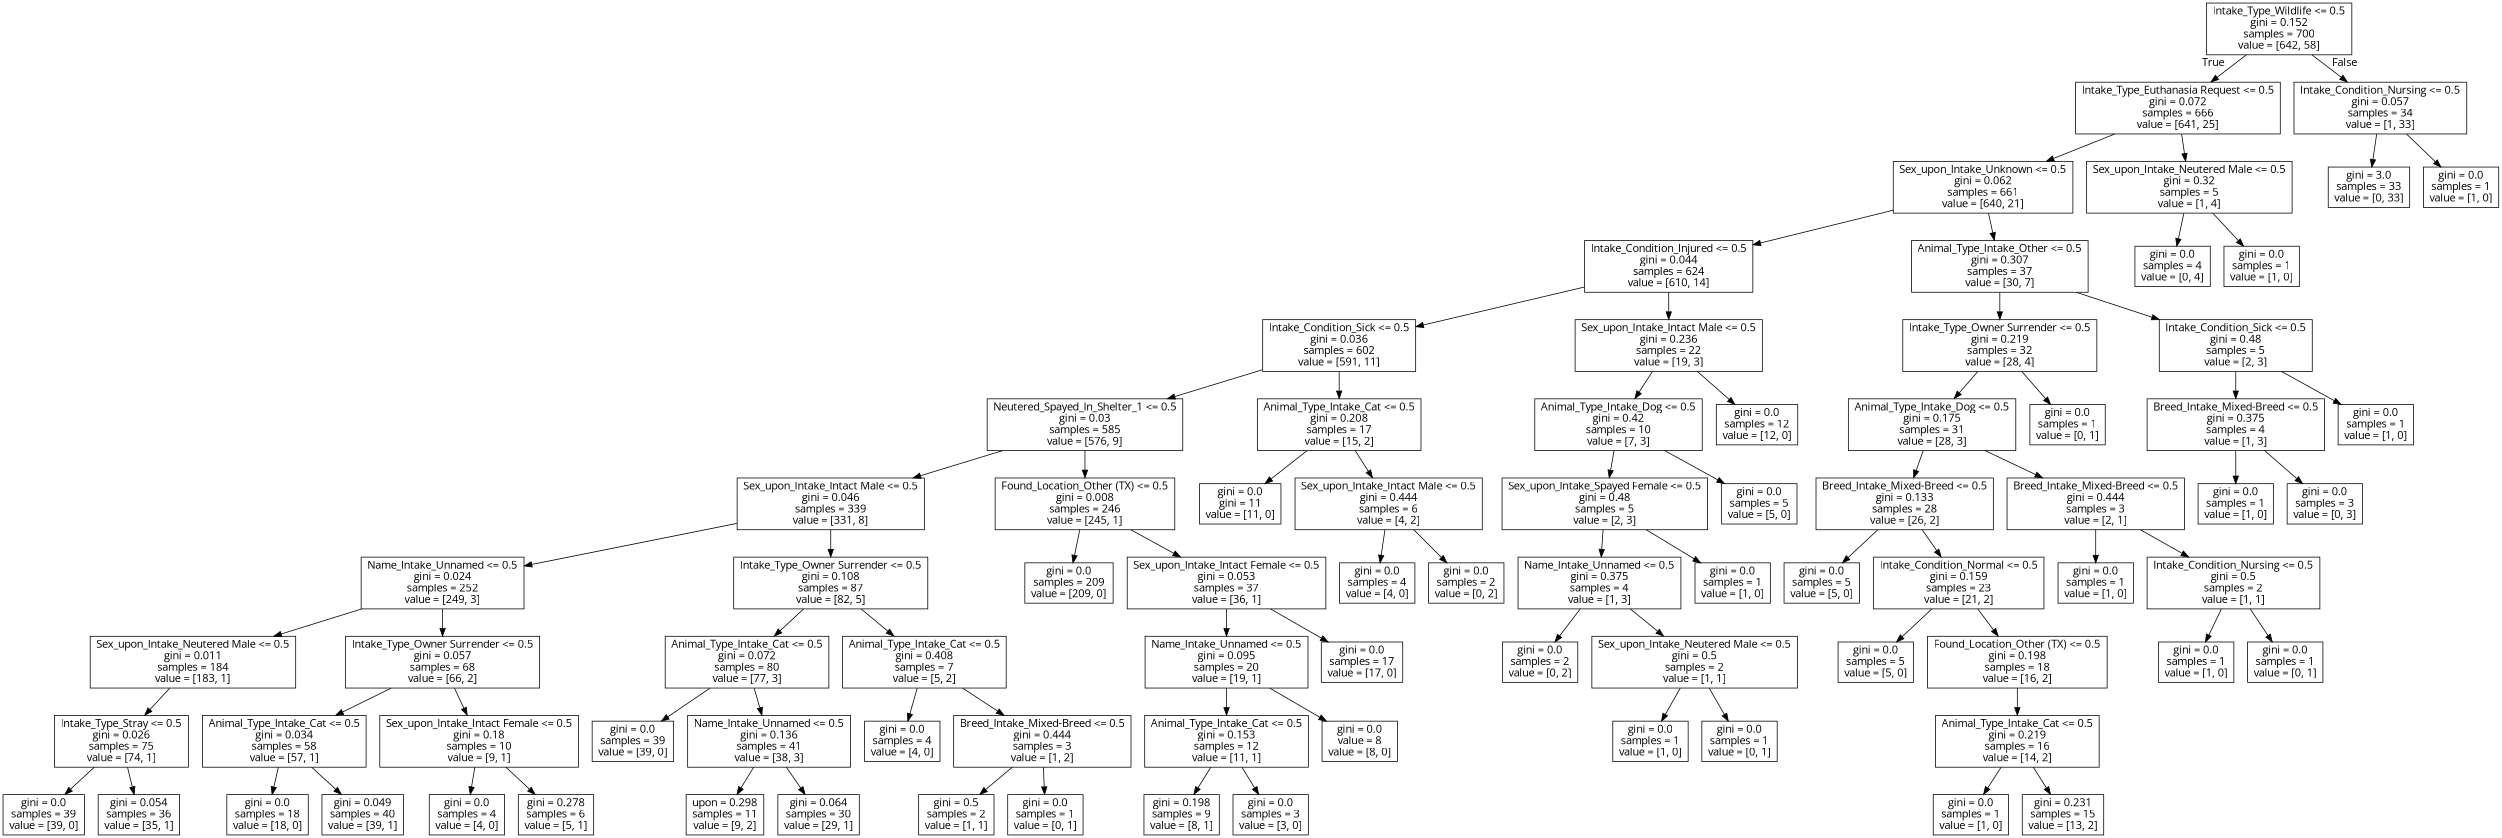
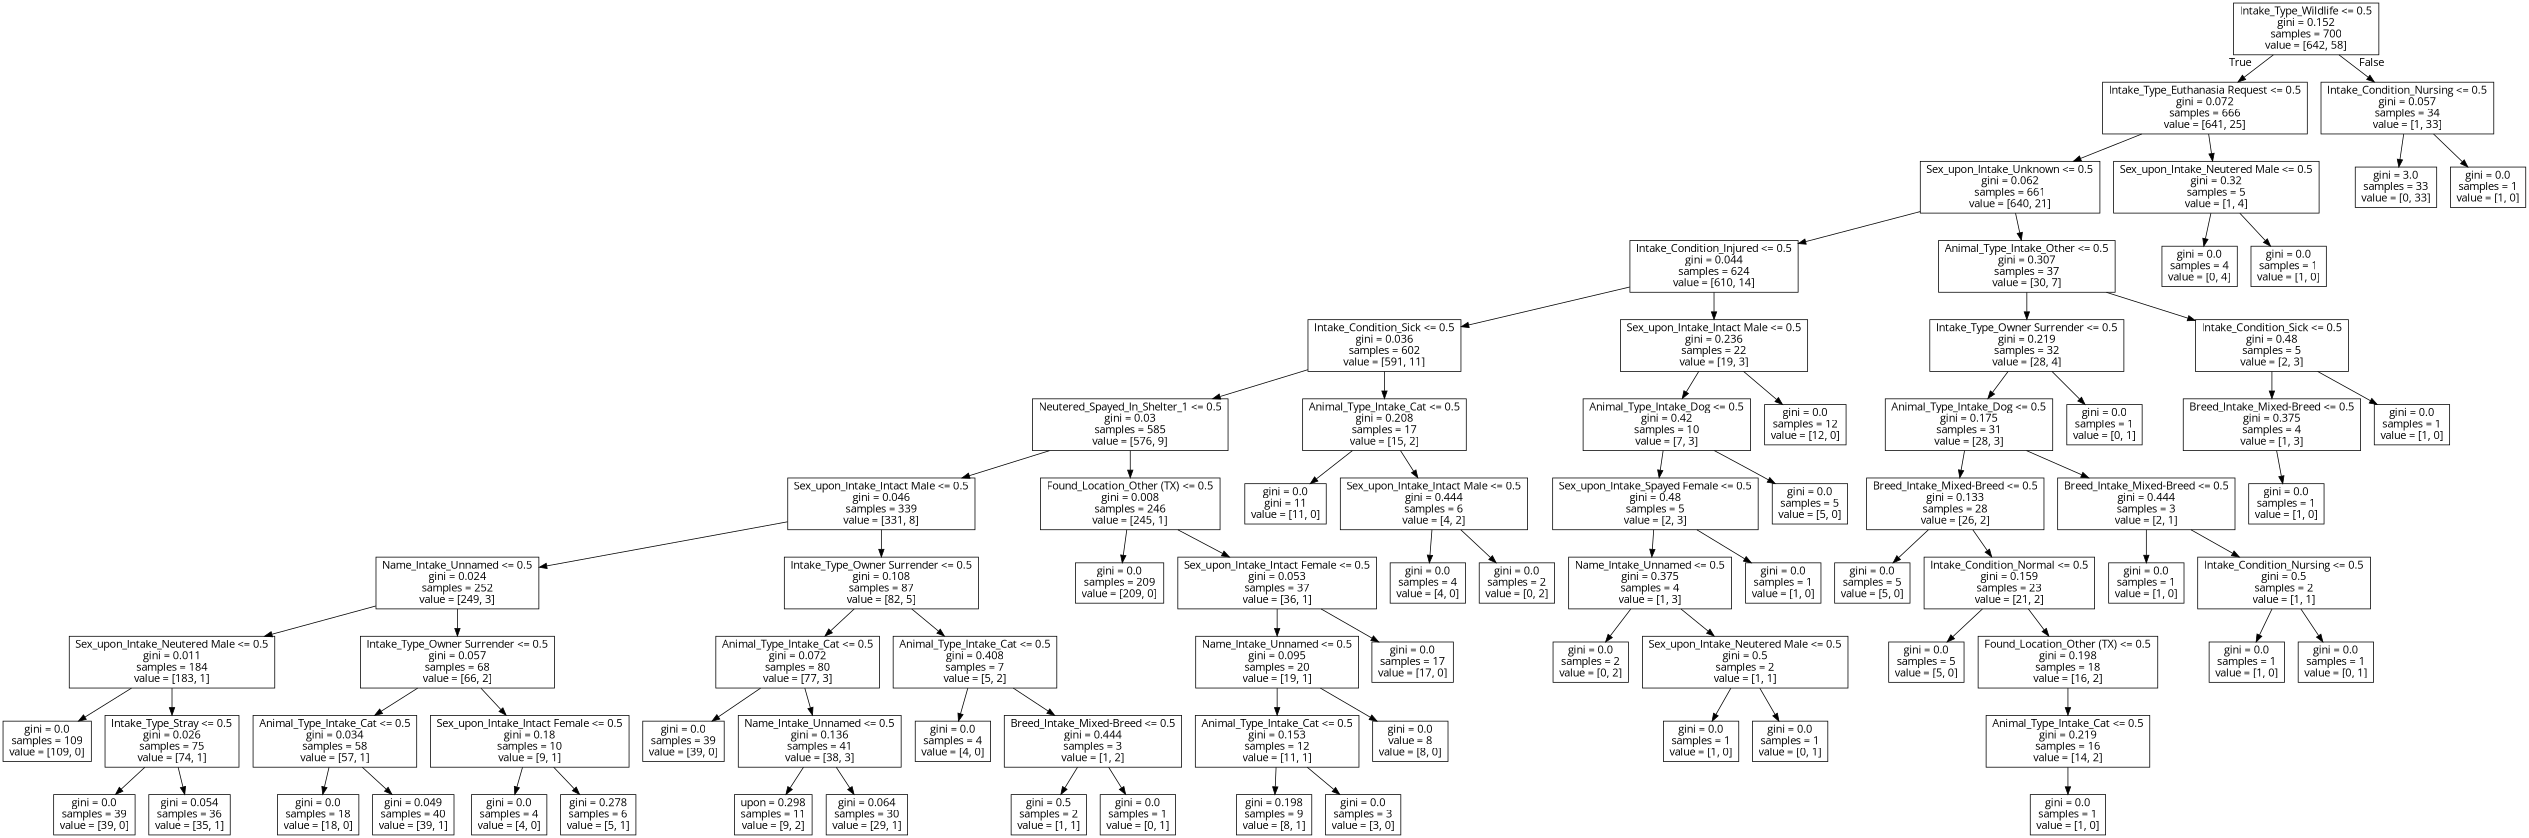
node "gini = 0.0 samples = 3 value = [0, 3]": removed
node "gini = 0.0 samples = 109 value = [109, 0]": added
node "gini = 0.231 samples = 15 value = [13, 2]": removed
